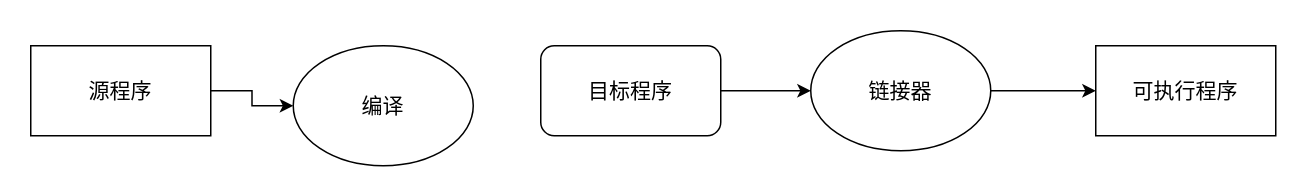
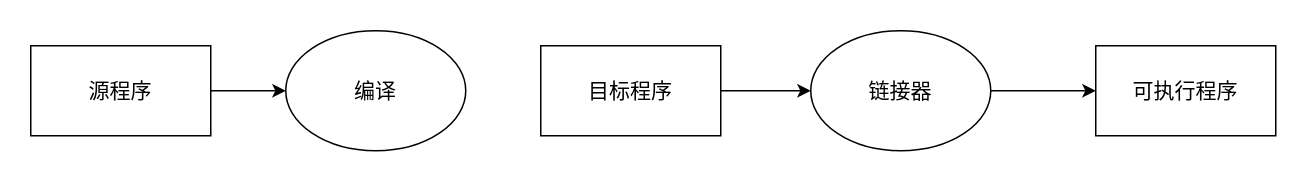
node "目标程序": shape rounded rectangle -> rectangle
node "编译": moved (383, 106) -> (376, 91)
